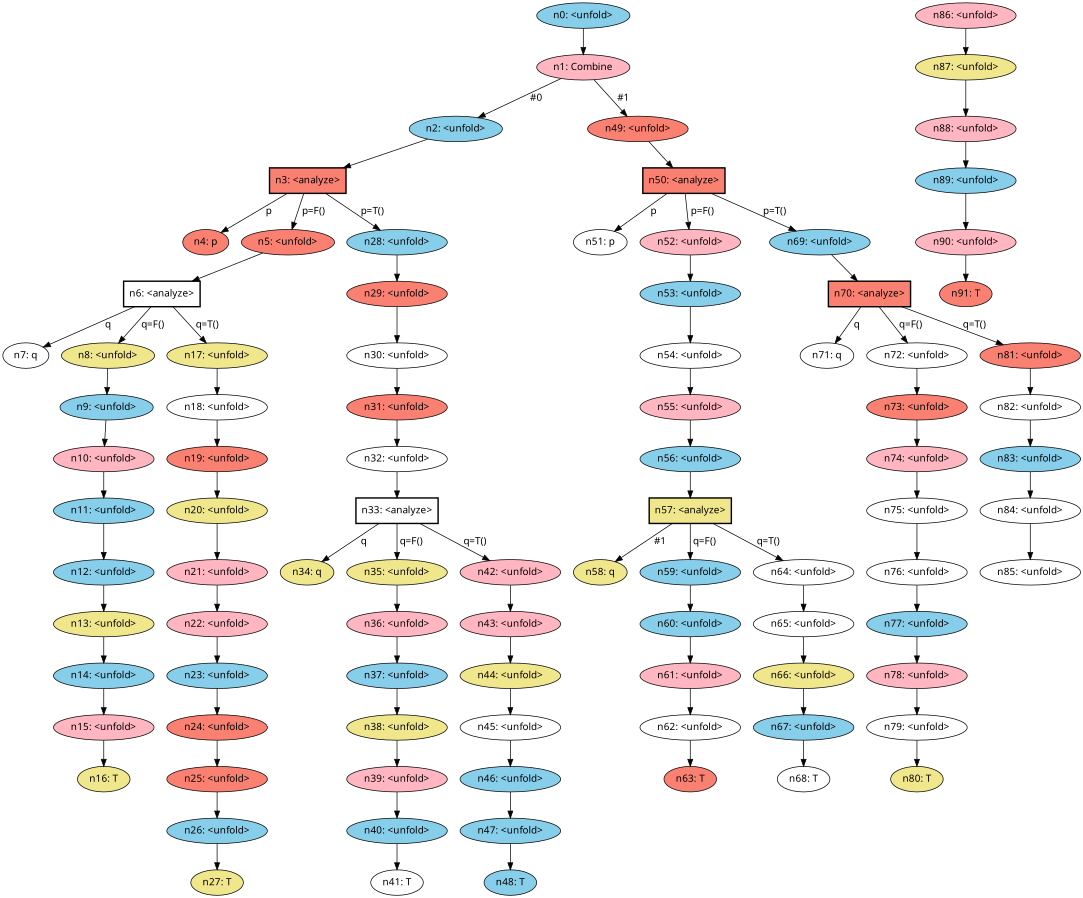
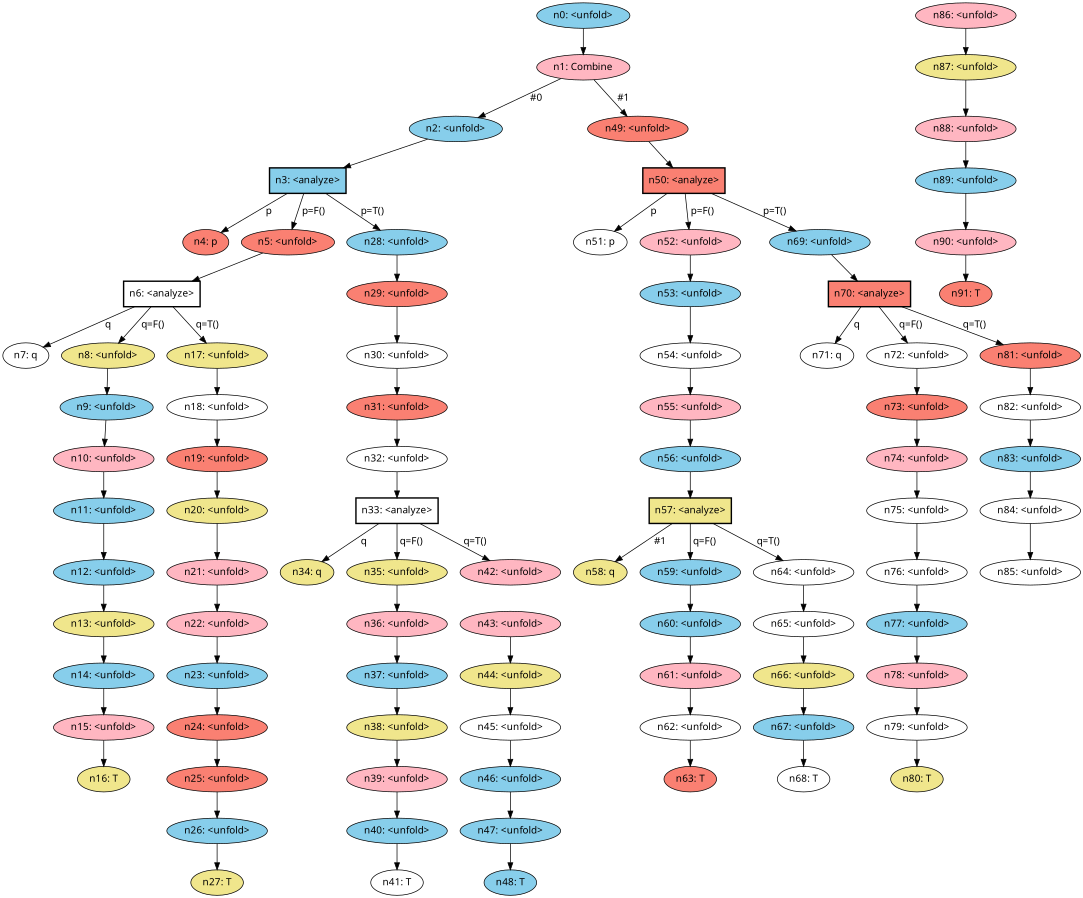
node "n3: <analyze>": fillcolor salmon -> skyblue
edge "n42: <unfold>" -> "n43: <unfold>": removed
